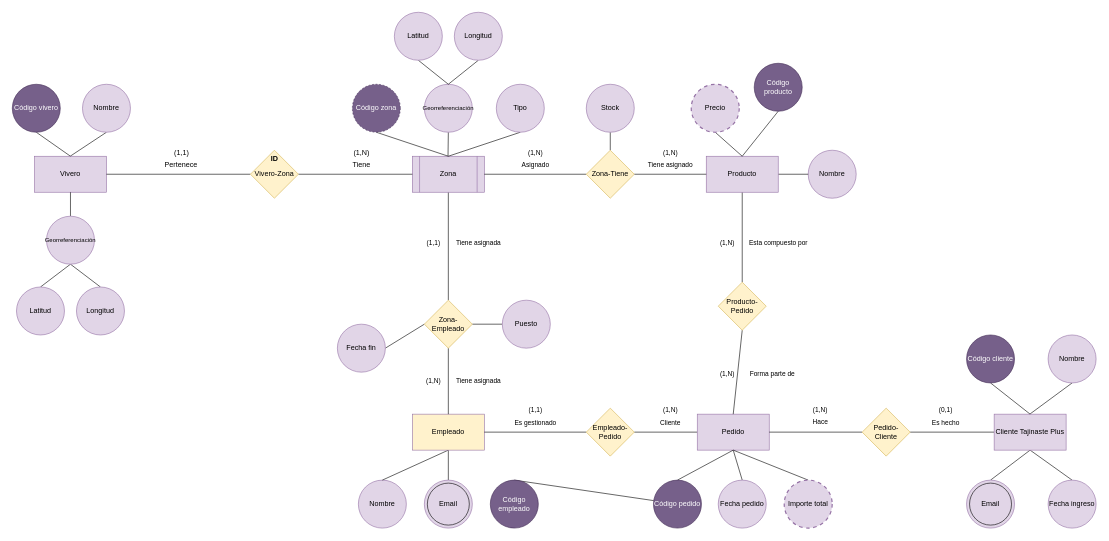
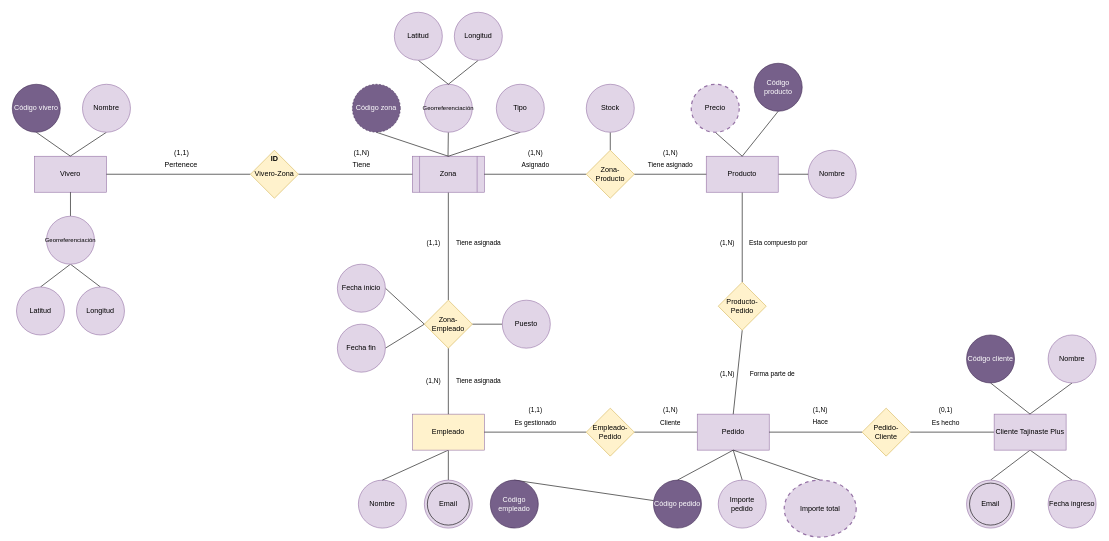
node "Zona-Tiene": label "Zona-Tiene" -> "Zona-Producto"
node "Fecha inicio": added
edge "Fecha inicio" -- "Zona-Empleado": added
node "Fecha pedido": label "Fecha pedido" -> "Importe pedido"
node "Importe total": size 48x48 -> 72x57
